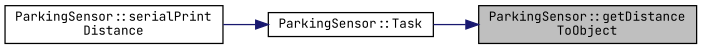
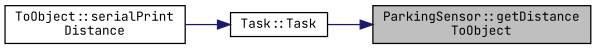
node "ParkingSensor::serialPrint Distance": label "ParkingSensor::serialPrint Distance" -> "ToObject::serialPrint Distance"
node "ParkingSensor::Task": label "ParkingSensor::Task" -> "Task::Task"
